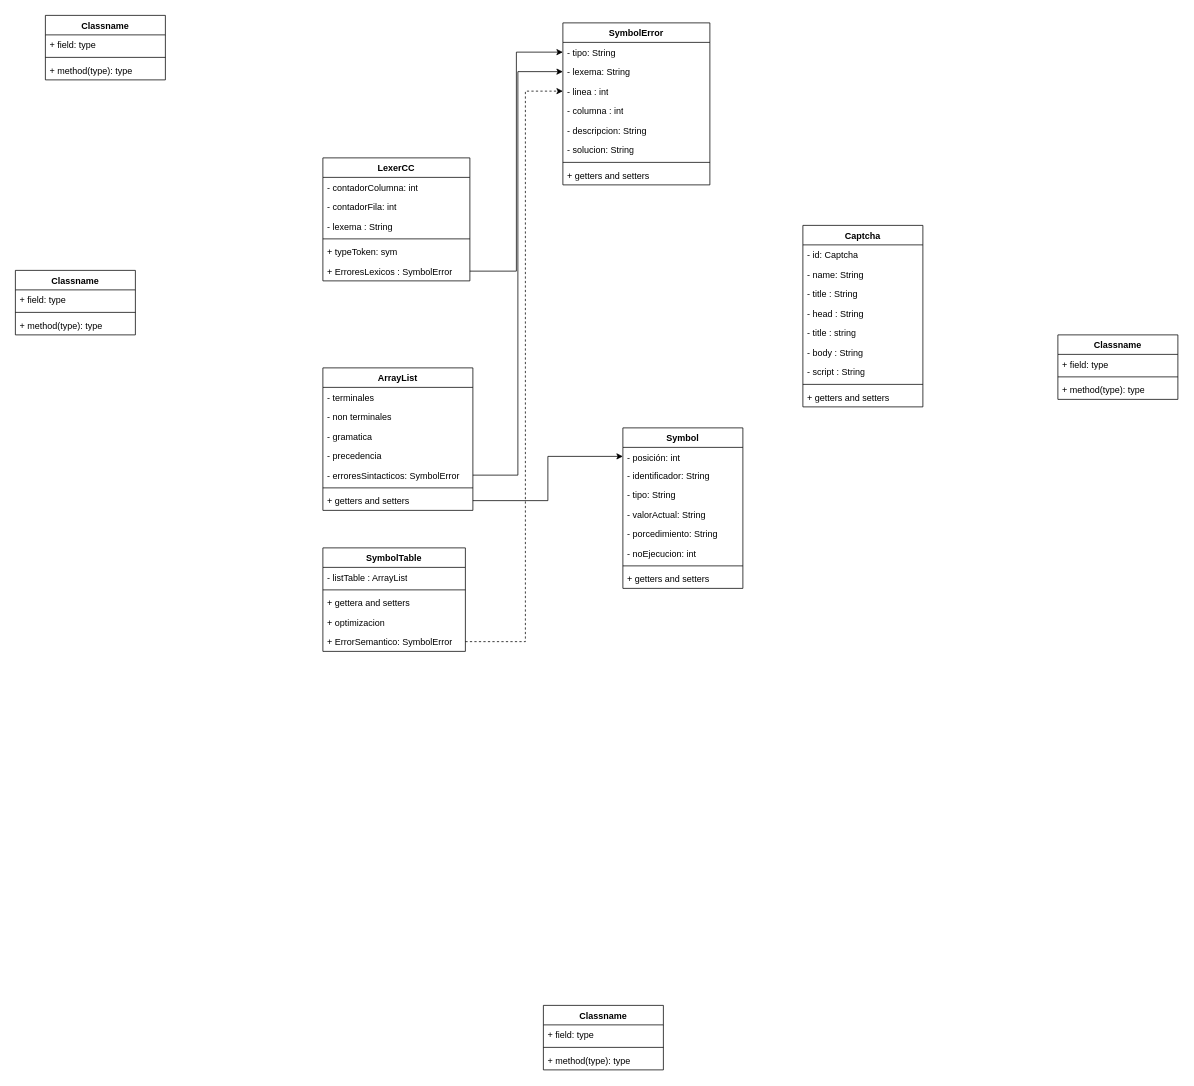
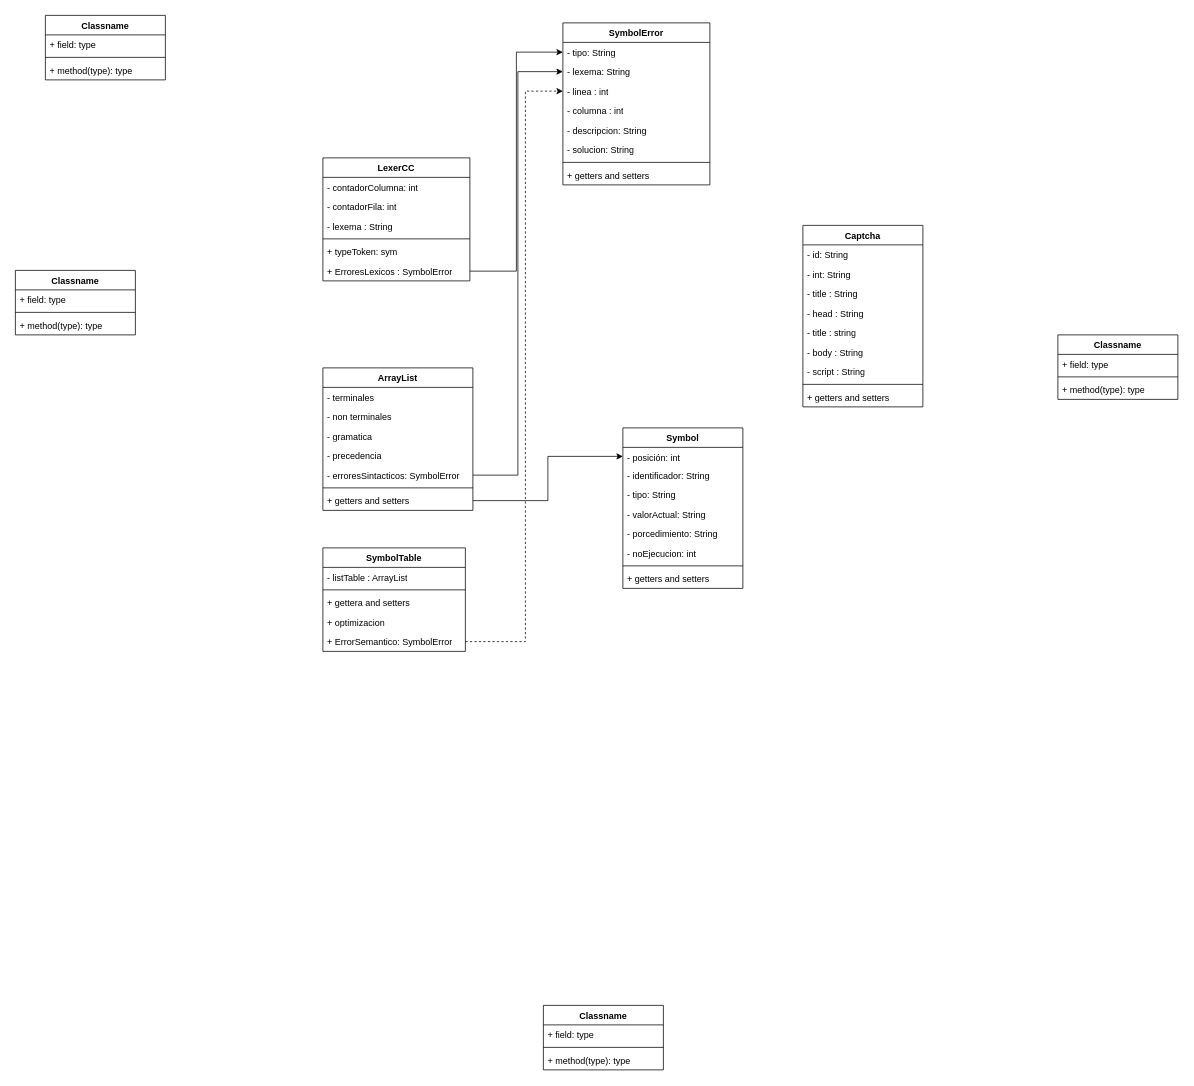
node "- id: Captcha": label "- id: Captcha" -> "- id: String"
node "- name: String": label "- name: String" -> "- int: String"
